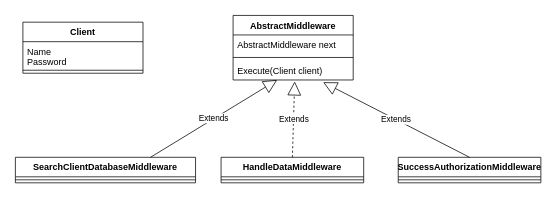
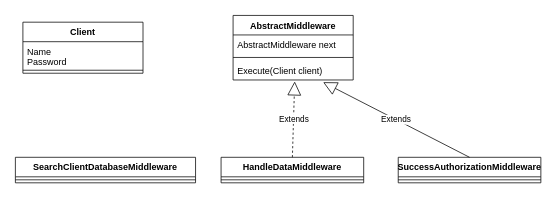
edge "SearchClientDatabaseMiddleware" -> "Execute(Client client)": removed, label "Extends"
